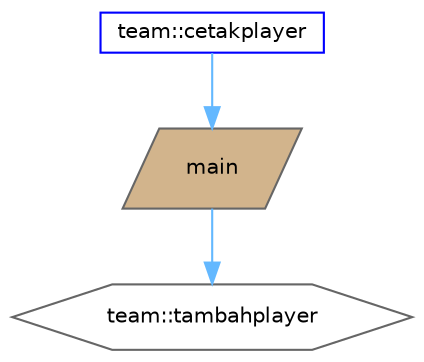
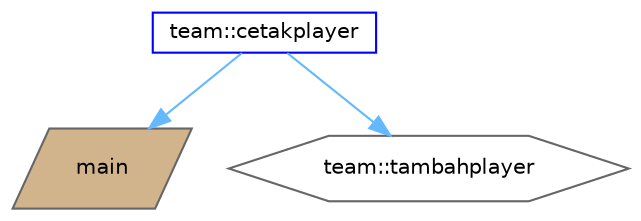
edge "main" -> "team::tambahplayer": now "team::cetakplayer" -> "team::tambahplayer"
